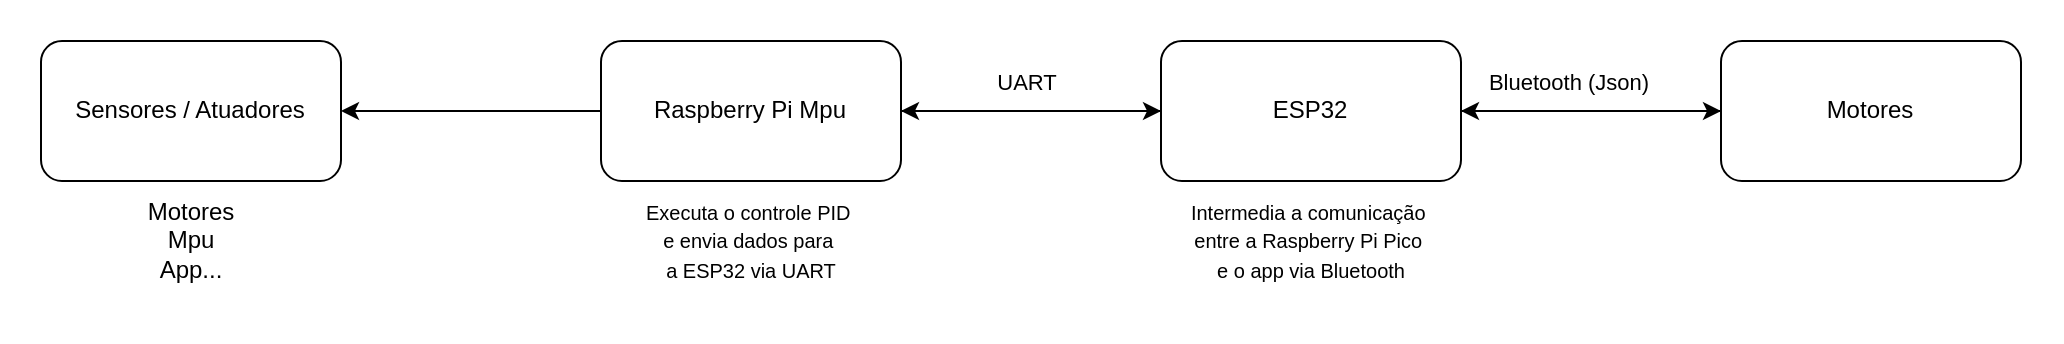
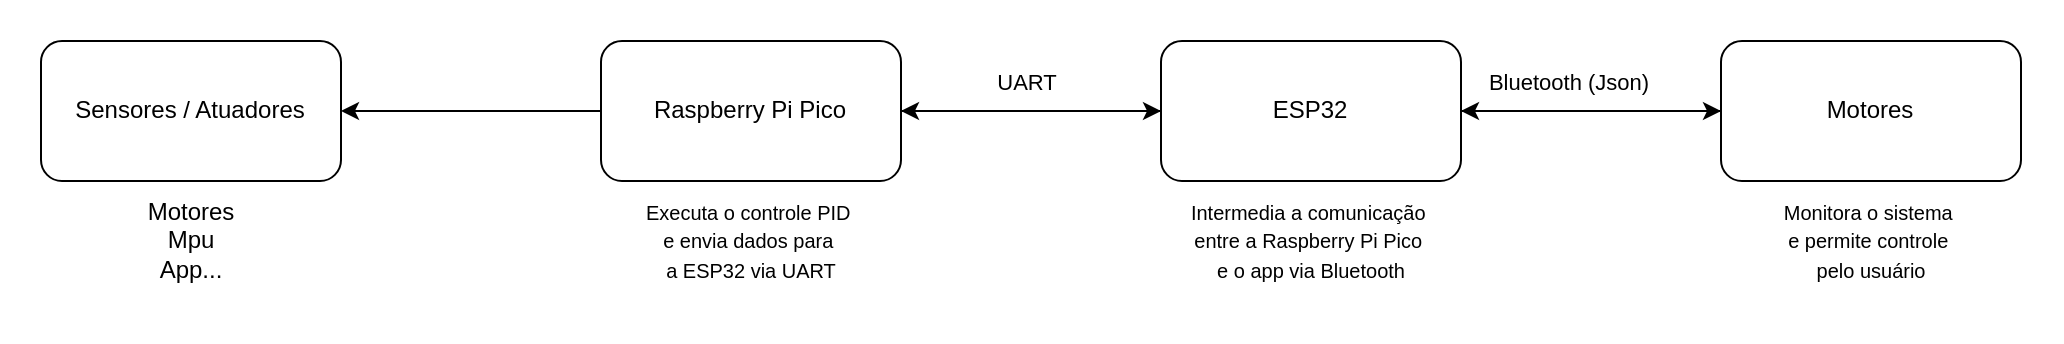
node "Raspberry Pi Mpu": label "Raspberry Pi Mpu" -> "Raspberry Pi Pico"
node "Monitora o sistema e permite controle pelo usuário": added
